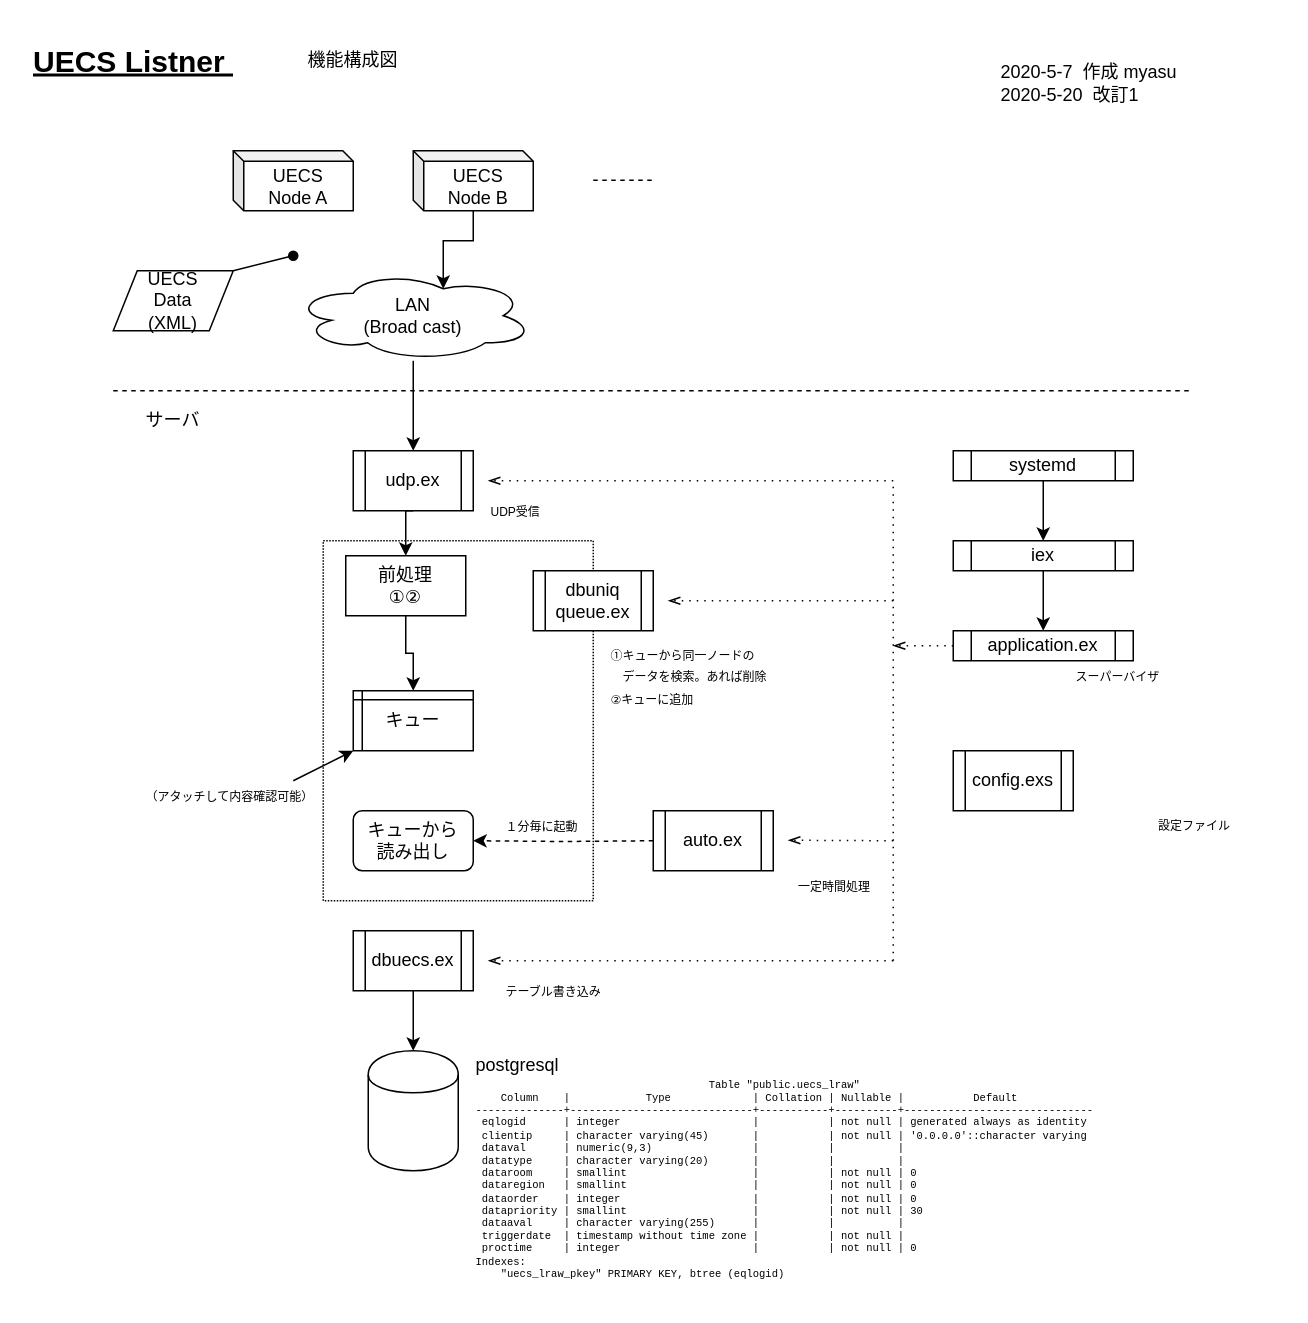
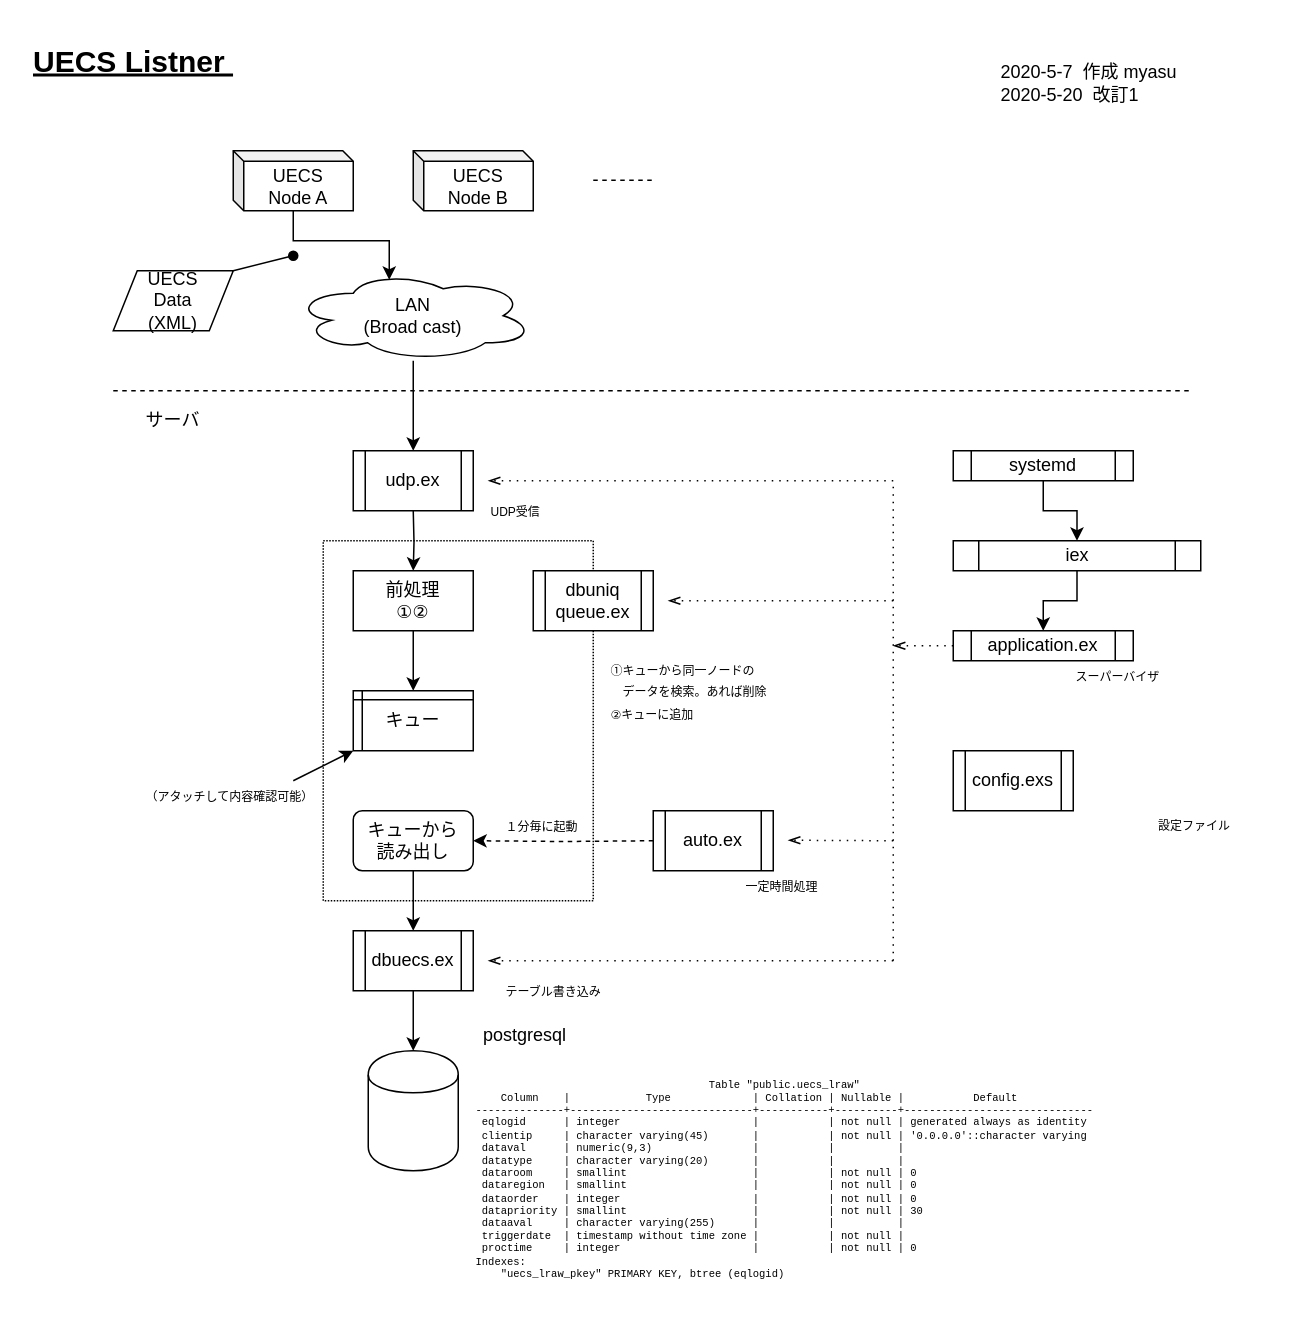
node "機能構成図": removed
edge "UECS Node A" -> "LAN (Broad cast)": added
edge "UECS Node B" -> "LAN (Broad cast)": removed
node "iex": size 180x30 -> 248x30
node "前処理 ①②": moved (406, 586) -> (413, 601)
node "①キューから同一ノードの データを検索。あれば削除 ②キューに追加": moved (698, 676) -> (698, 691)
node "一定時間処理": moved (856, 886) -> (803, 886)
edge "キューから 読み出し" -> "dbuecs.ex": added
node "postgresql": moved (533, 1066) -> (541, 1036)
